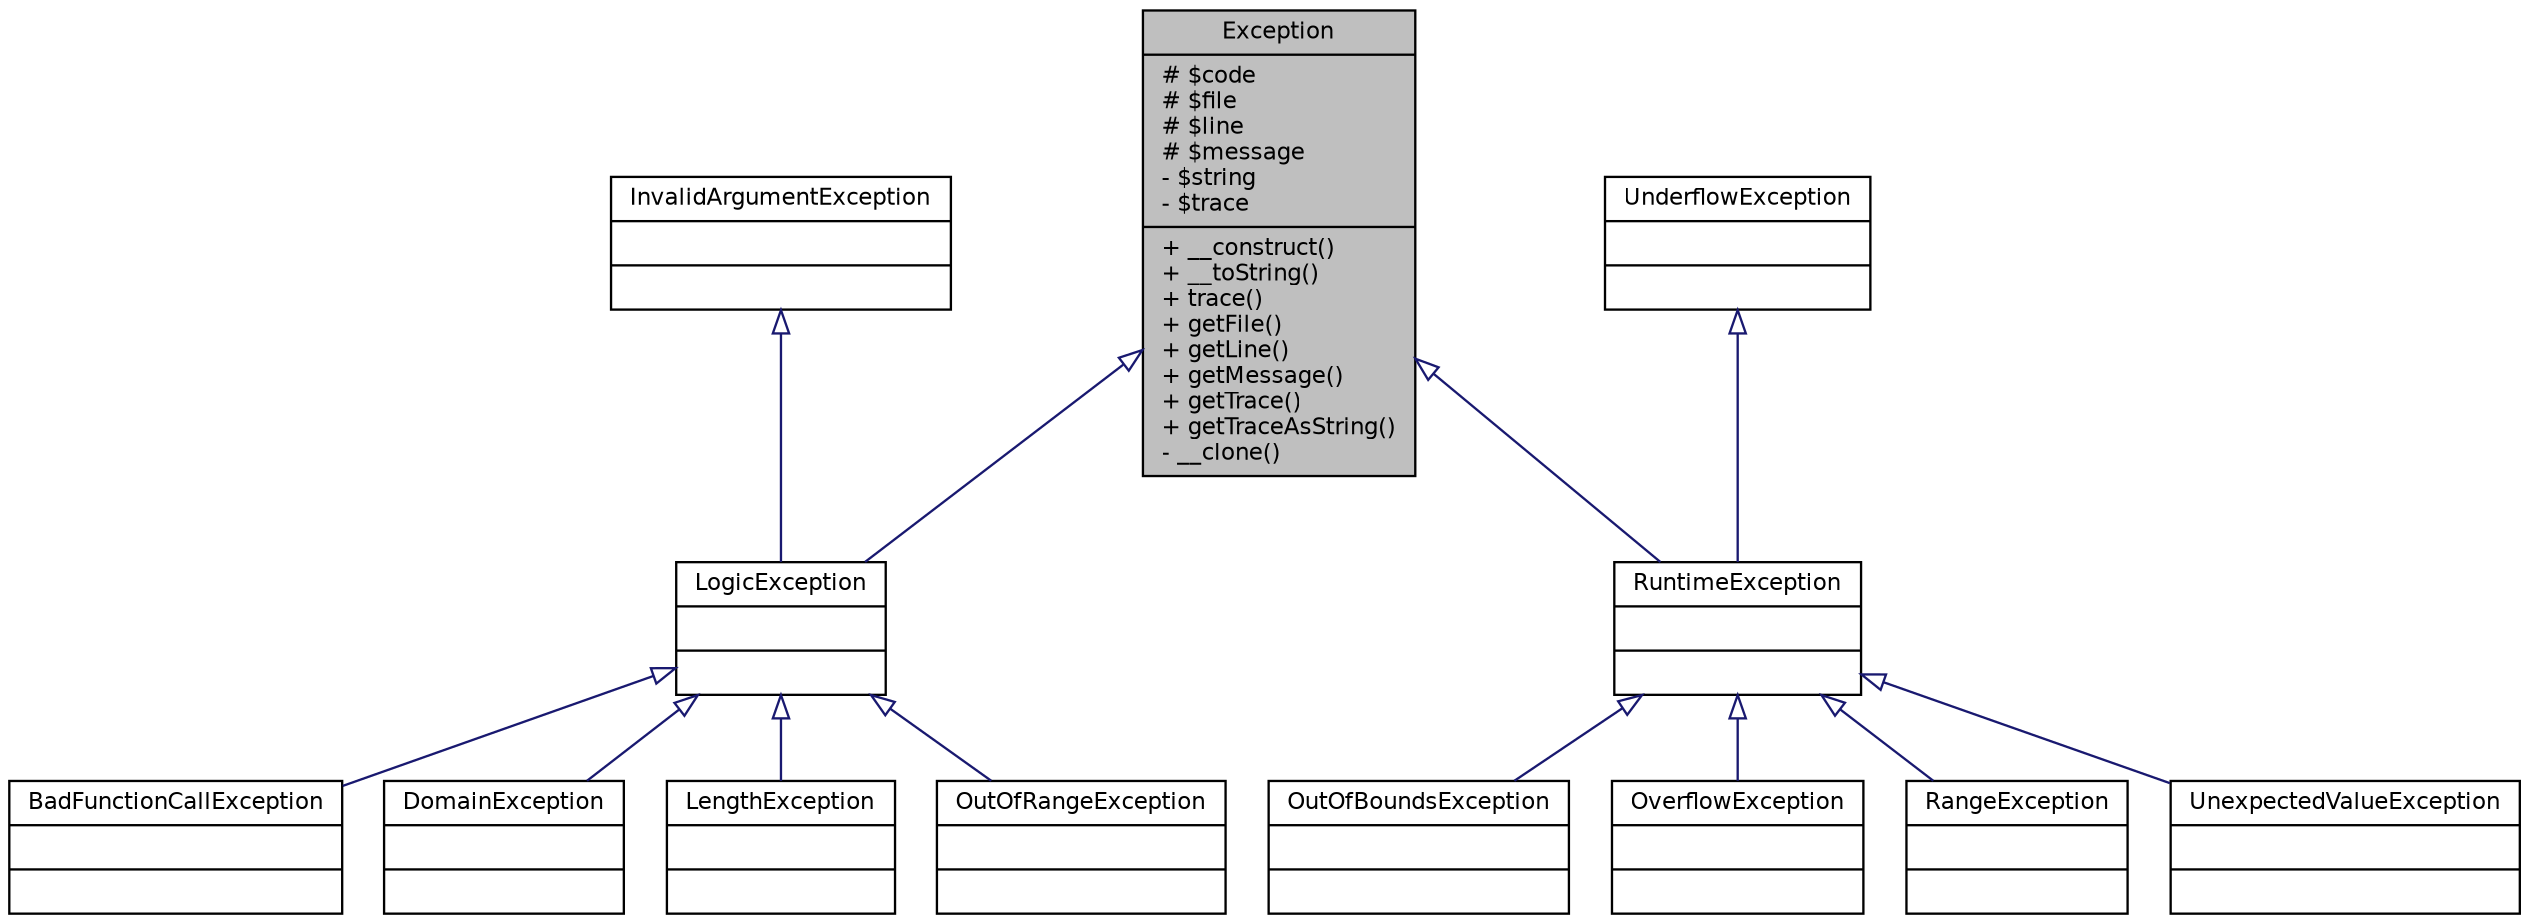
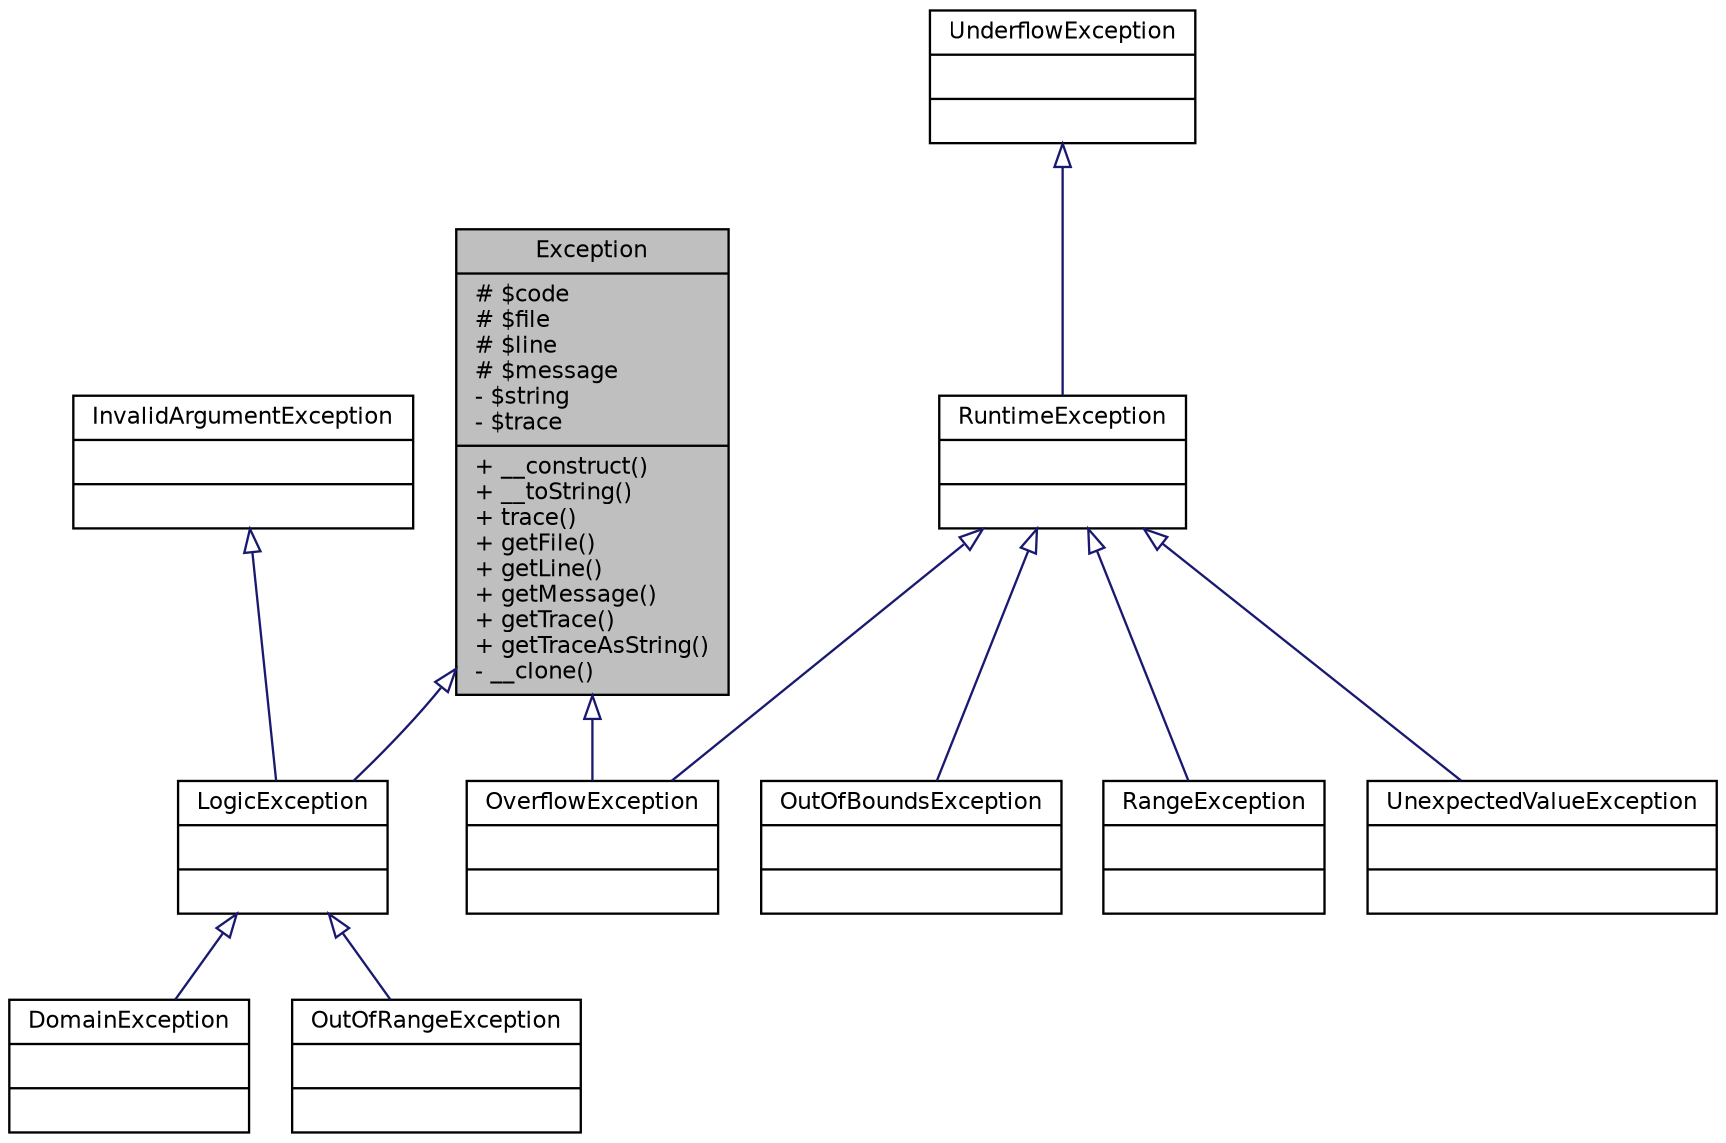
edge "RuntimeException" -> "Exception": now "OverflowException" -> "Exception"
node "BadFunctionCallException": removed
node "LengthException": removed
